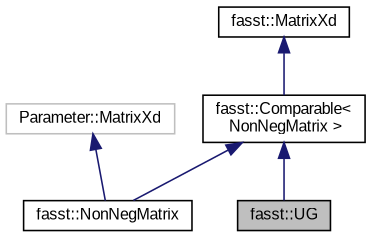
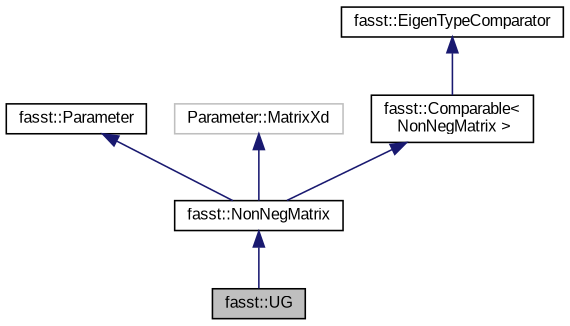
node "fasst::MatrixXd": label "fasst::MatrixXd" -> "fasst::EigenTypeComparator"
node "fasst::Parameter": added
edge "fasst::UG" -> "fasst::Comparable< NonNegMatrix >": now "fasst::UG" -> "fasst::NonNegMatrix"
